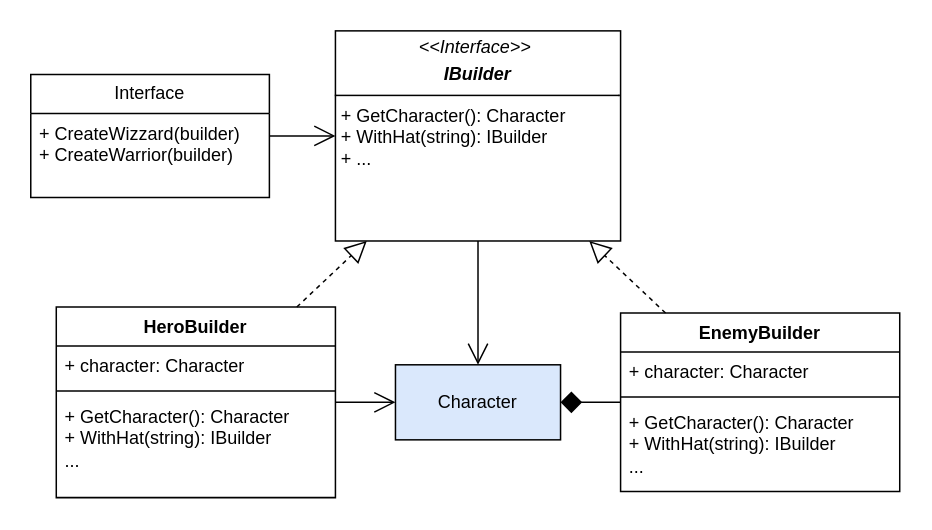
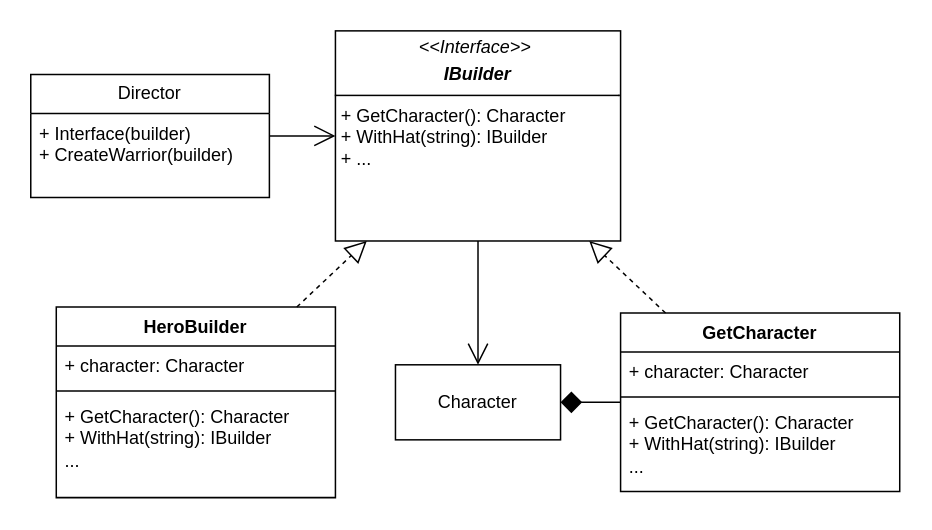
node "Interface": label "Interface" -> "Director"
node "+ CreateWizzard(builder) + CreateWarrior(builder)": label "+ CreateWizzard(builder) + CreateWarrior(builder)" -> "+ Interface(builder) + CreateWarrior(builder)"
node "EnemyBuilder": label "EnemyBuilder" -> "GetCharacter"
edge "HeroBuilder" -> "Character": removed
node "Character": fillcolor #dae8fc -> #ffffff
